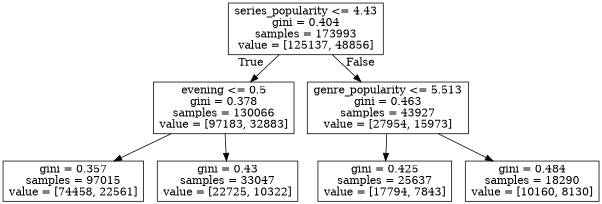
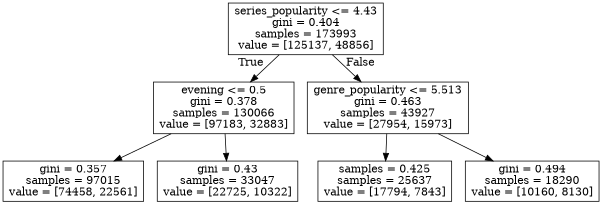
node "gini = 0.425 samples = 25637 value = [17794, 7843]": label "gini = 0.425 samples = 25637 value = [17794, 7843]" -> "samples = 0.425 samples = 25637 value = [17794, 7843]"
node "gini = 0.484 samples = 18290 value = [10160, 8130]": label "gini = 0.484 samples = 18290 value = [10160, 8130]" -> "gini = 0.494 samples = 18290 value = [10160, 8130]"
